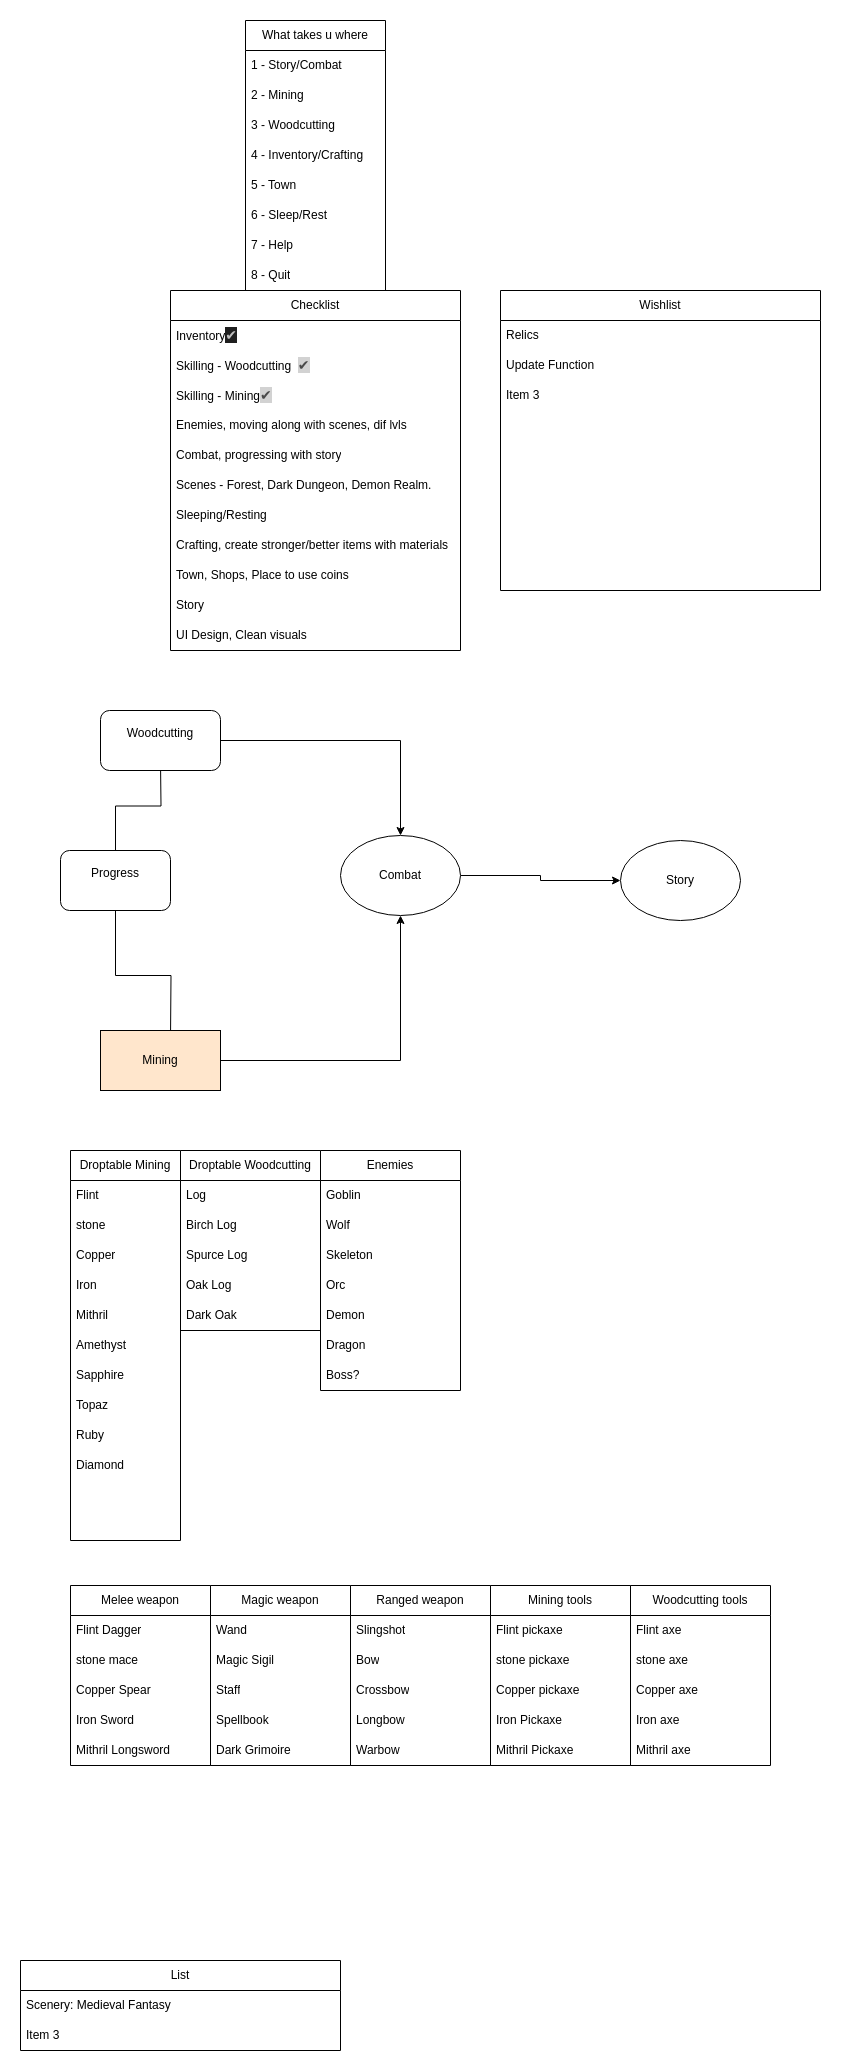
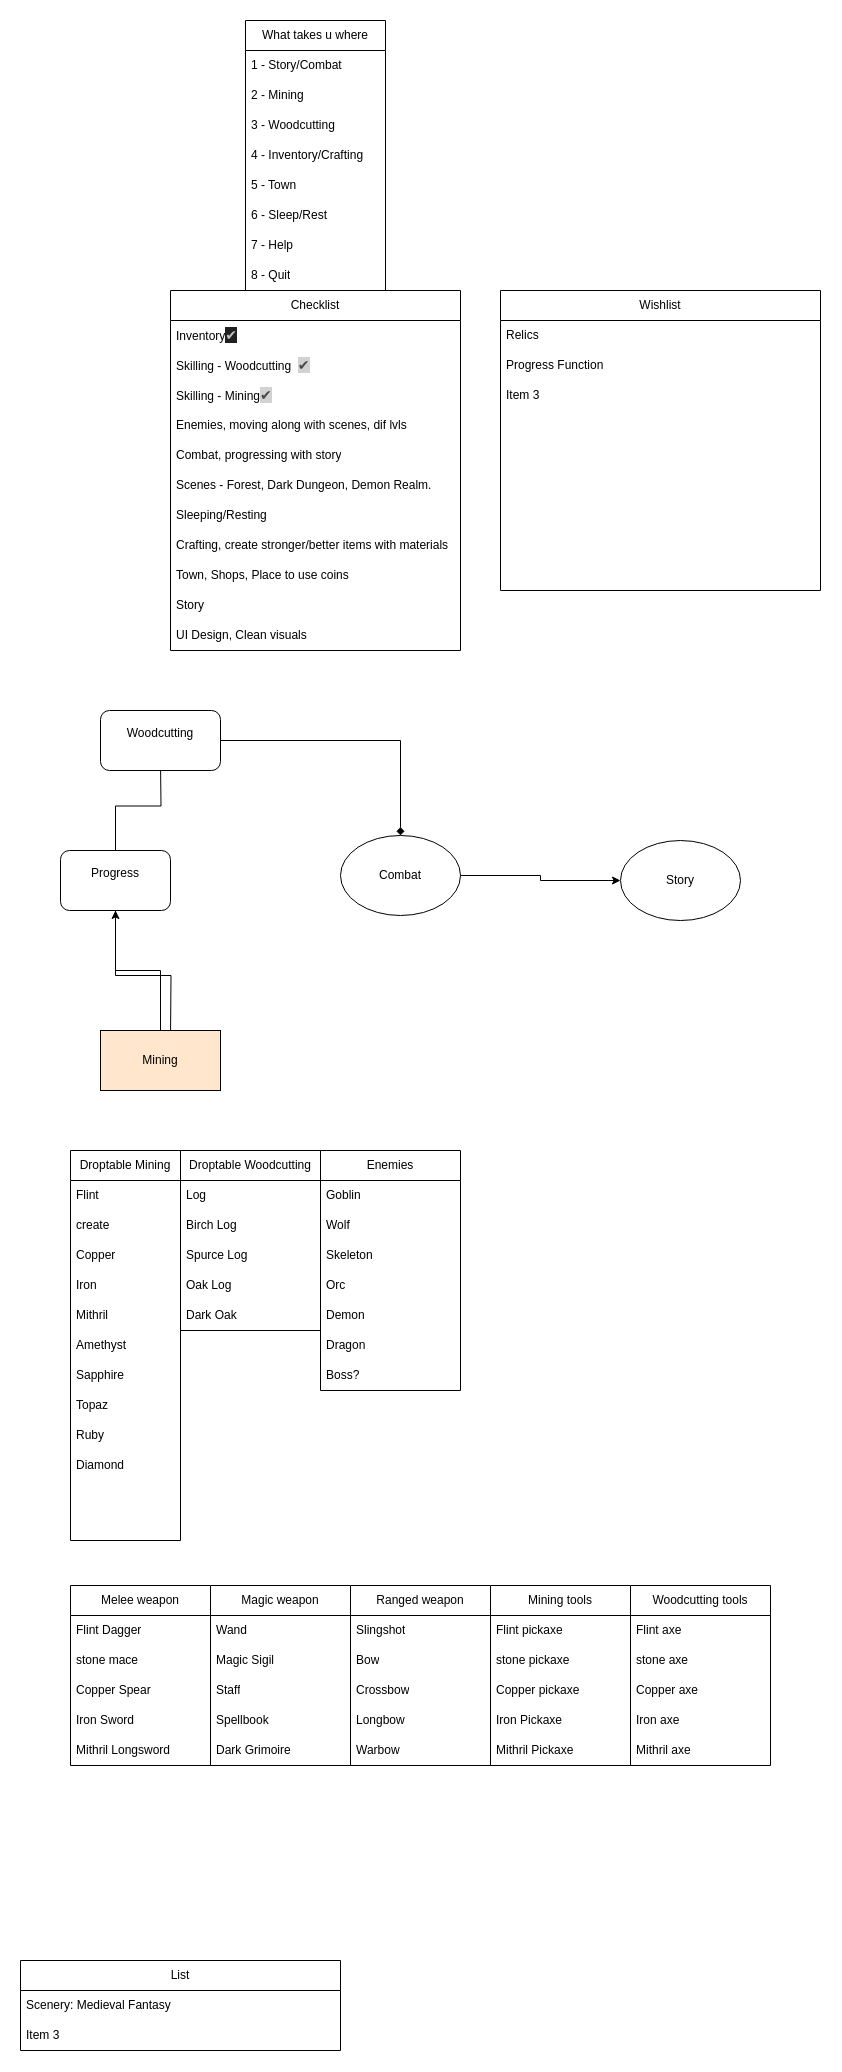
node "Update Function": label "Update Function" -> "Progress Function"
edge "Woodcutting" -> "Combat": arrowhead classic -> diamond
edge "Mining" -> "Combat": now "Mining" -> "Progress"
node "stone": label "stone" -> "create"
